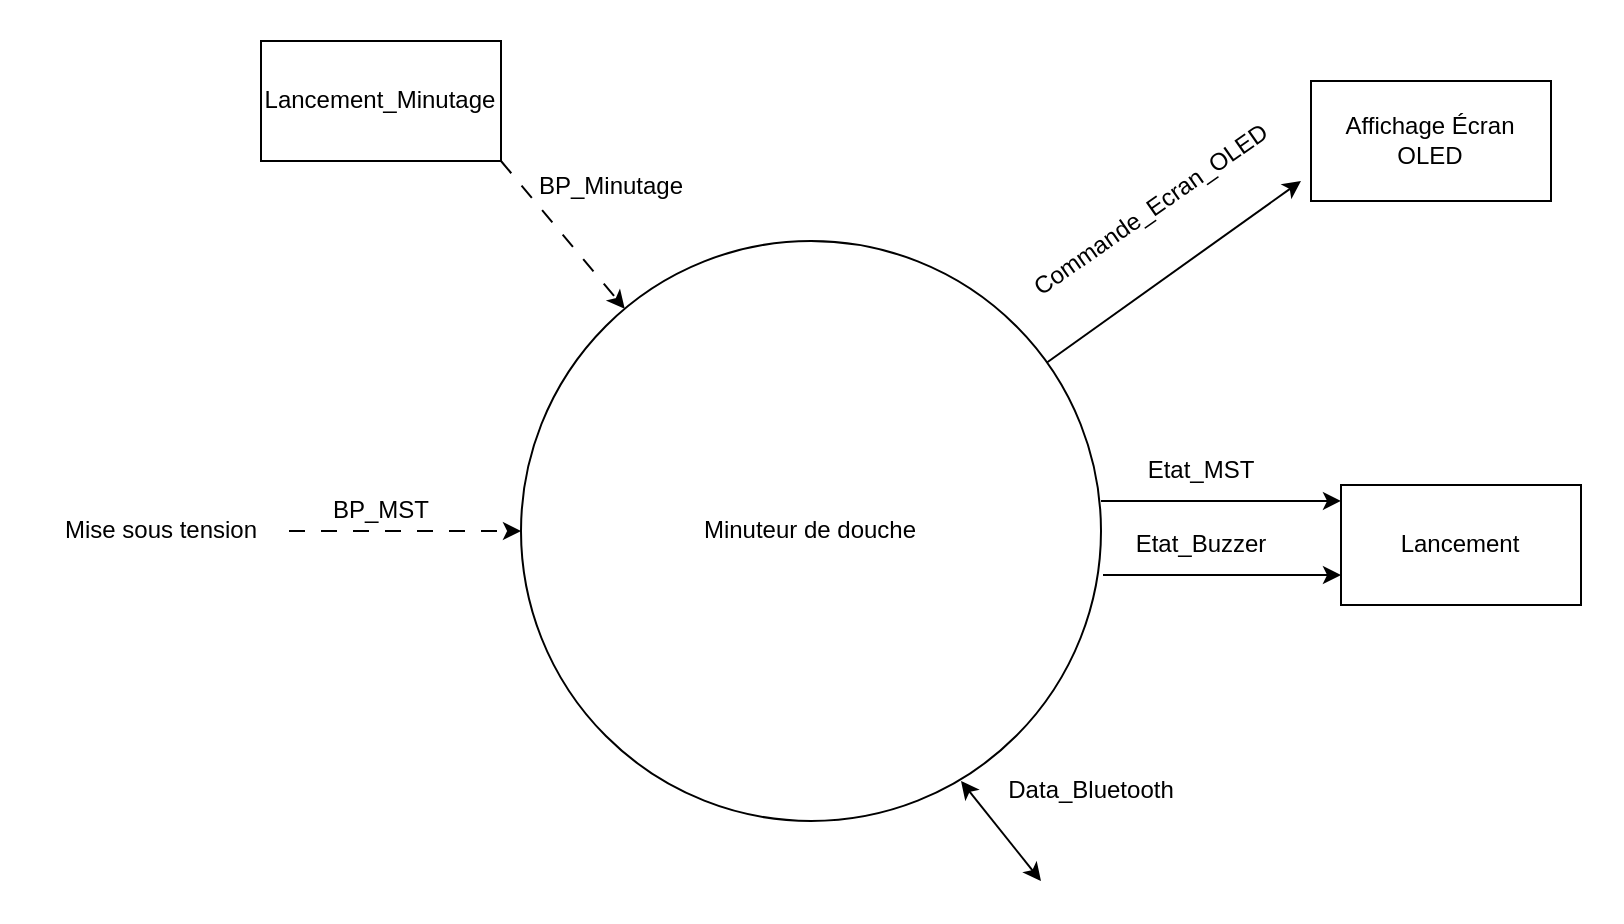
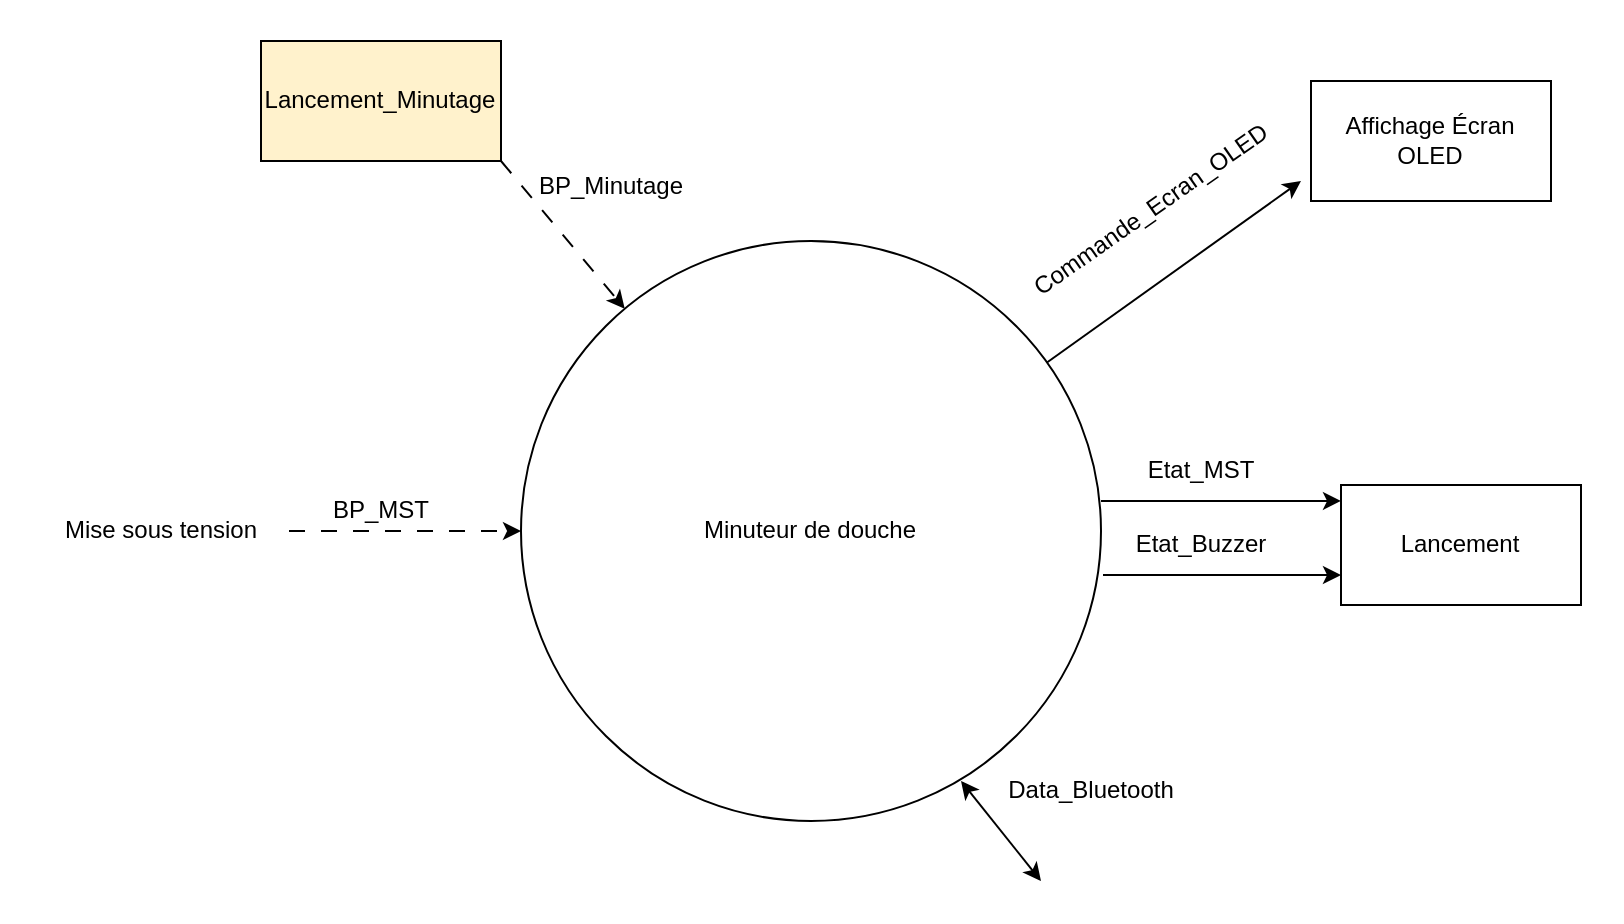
node "Lancement_Minutage": fillcolor #ffffff -> #fff2cc
